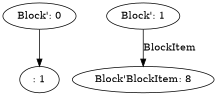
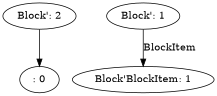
node "Block': 0": label "Block': 0" -> "Block': 2"
node ": 1": label ": 1" -> ": 0"
node "Block'BlockItem: 8": label "Block'BlockItem: 8" -> "Block'BlockItem: 1"
